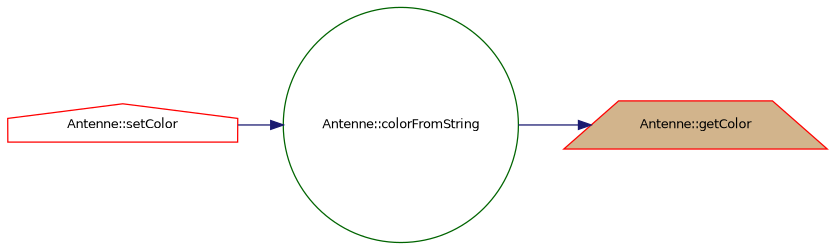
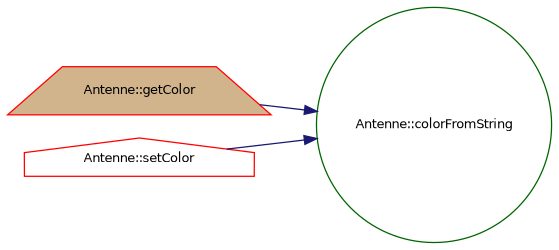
edge "Antenne::colorFromString" -> "Antenne::getColor": reversed
